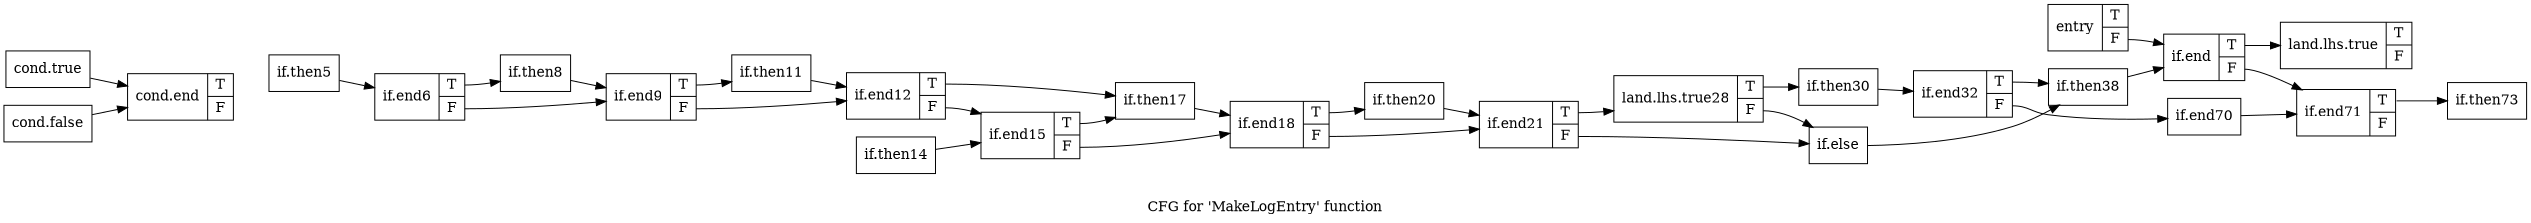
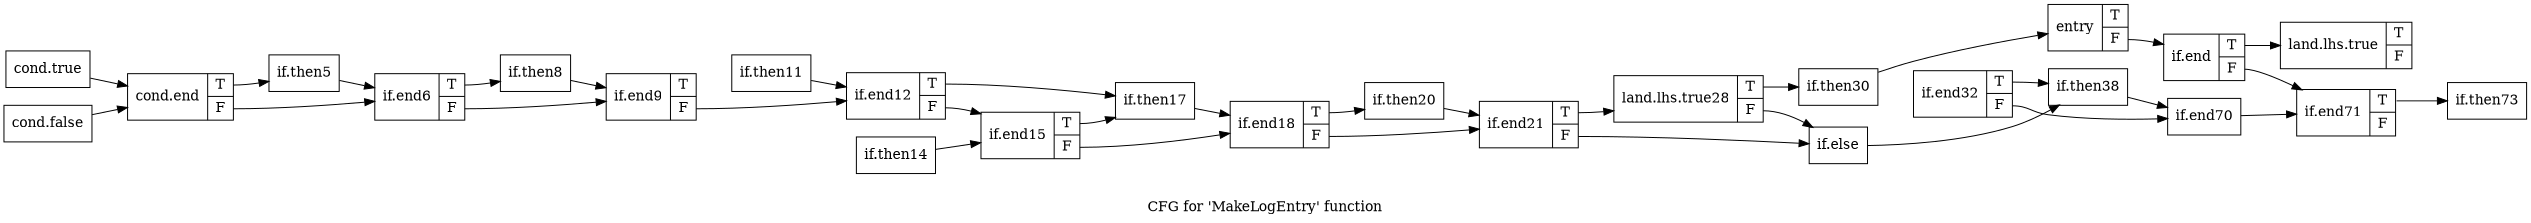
edge "if.then38" -> "if.end": now "if.then38" -> "if.end70"
edge "cond.end" -> "if.then5": added
edge "if.end9" -> "if.then11": removed
edge "if.then30" -> "if.end32": now "if.then30" -> "entry"
edge "cond.end" -> "if.end6": added
